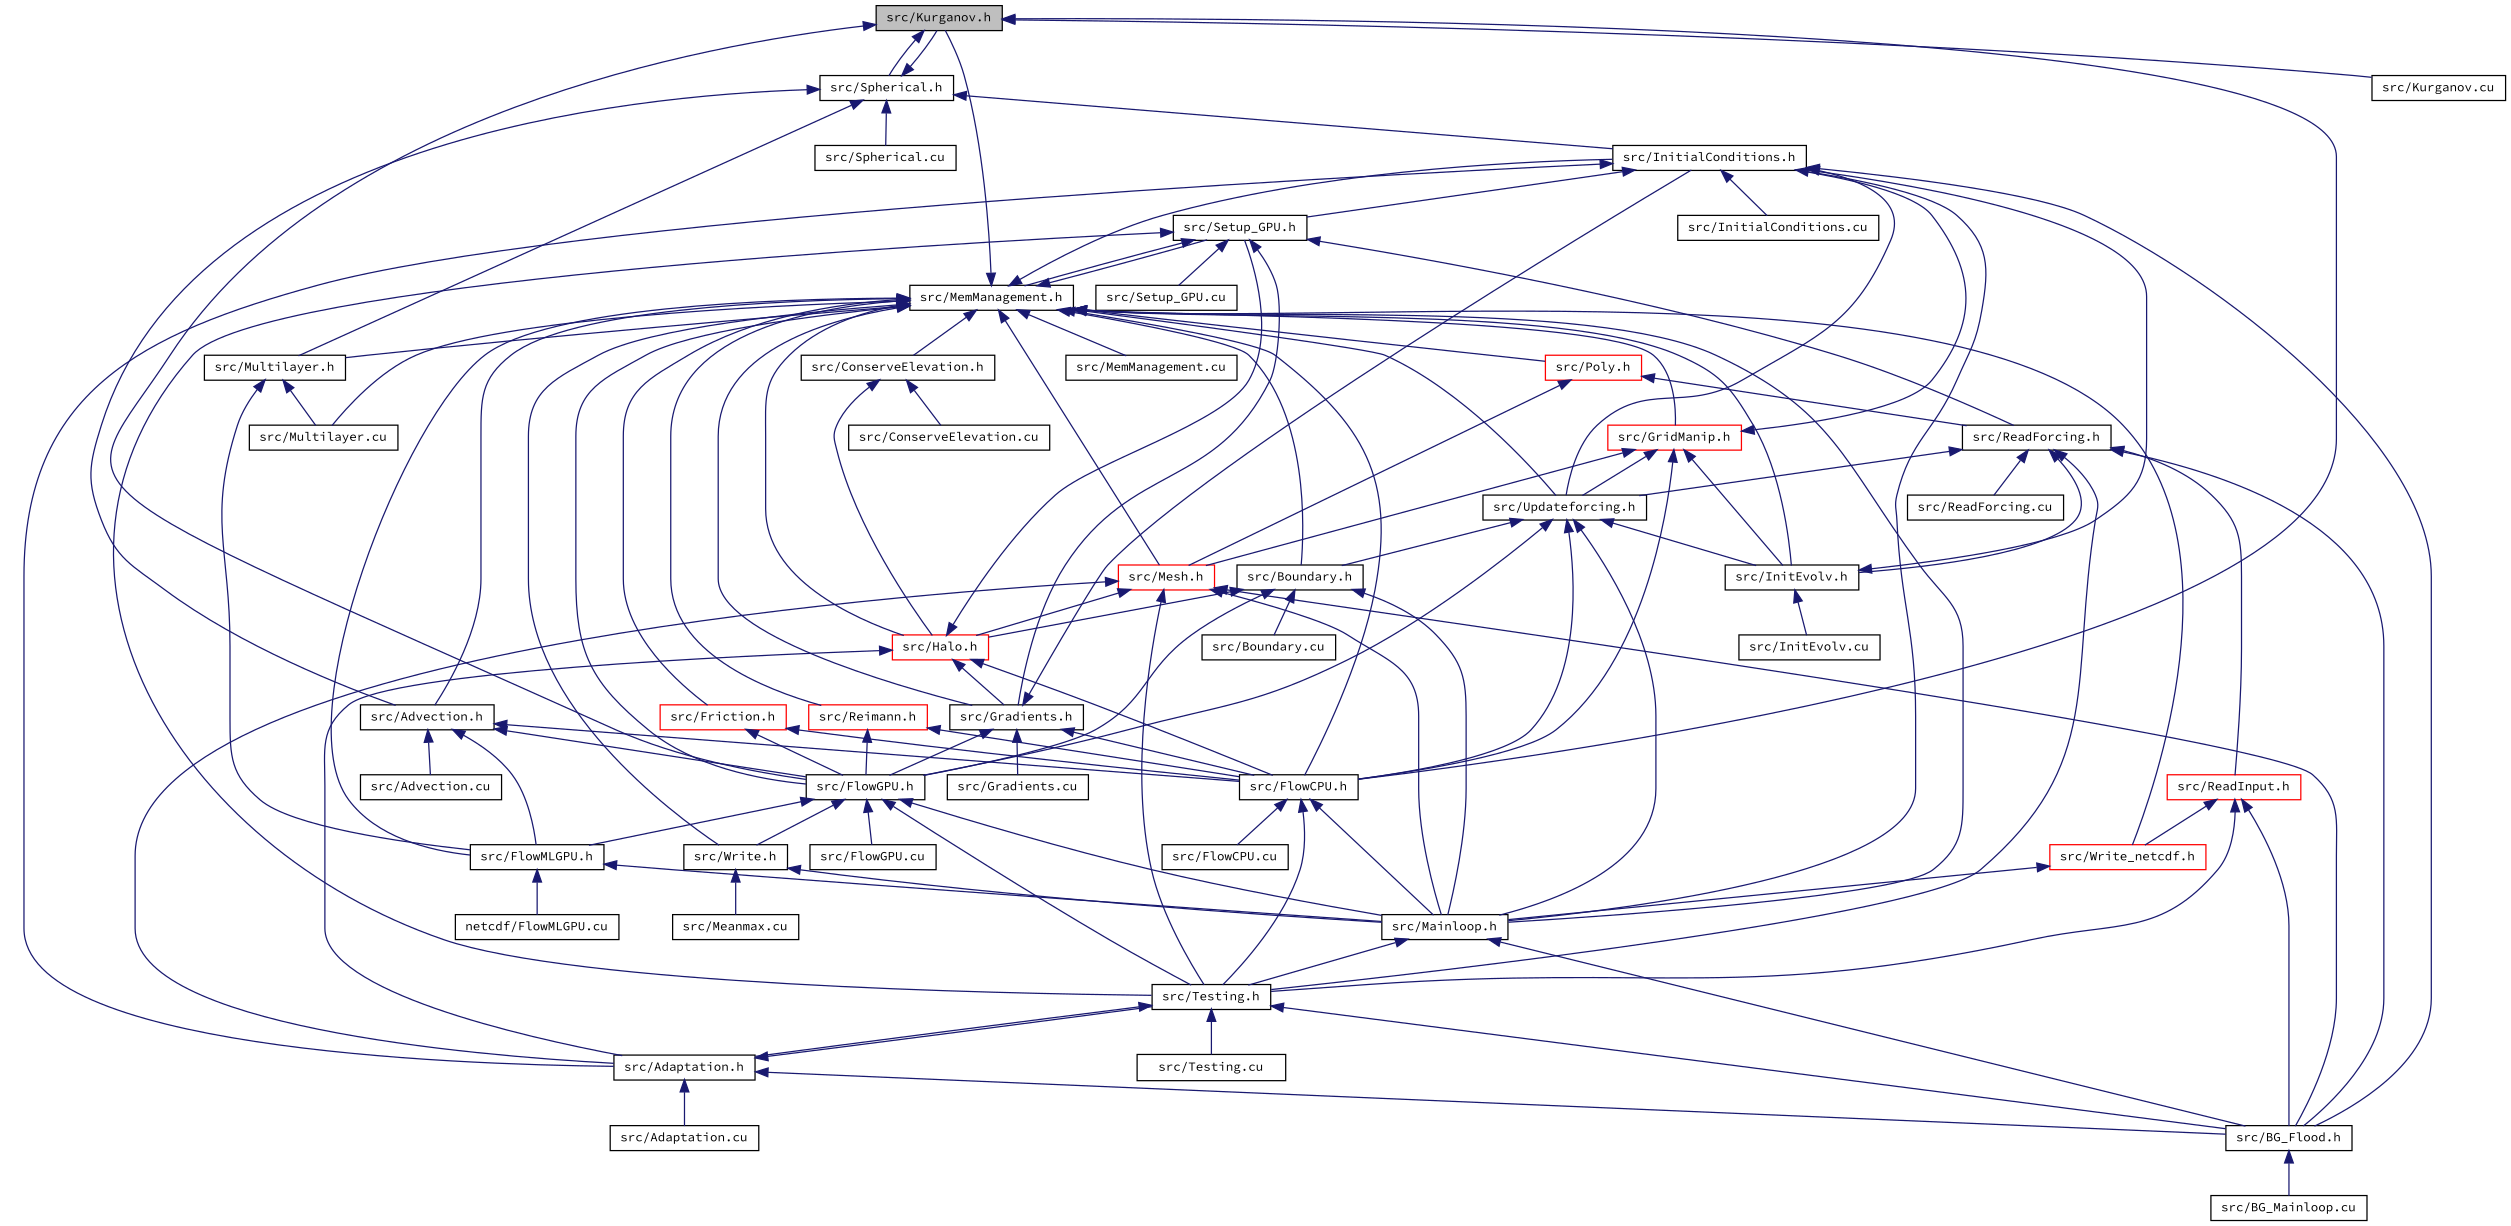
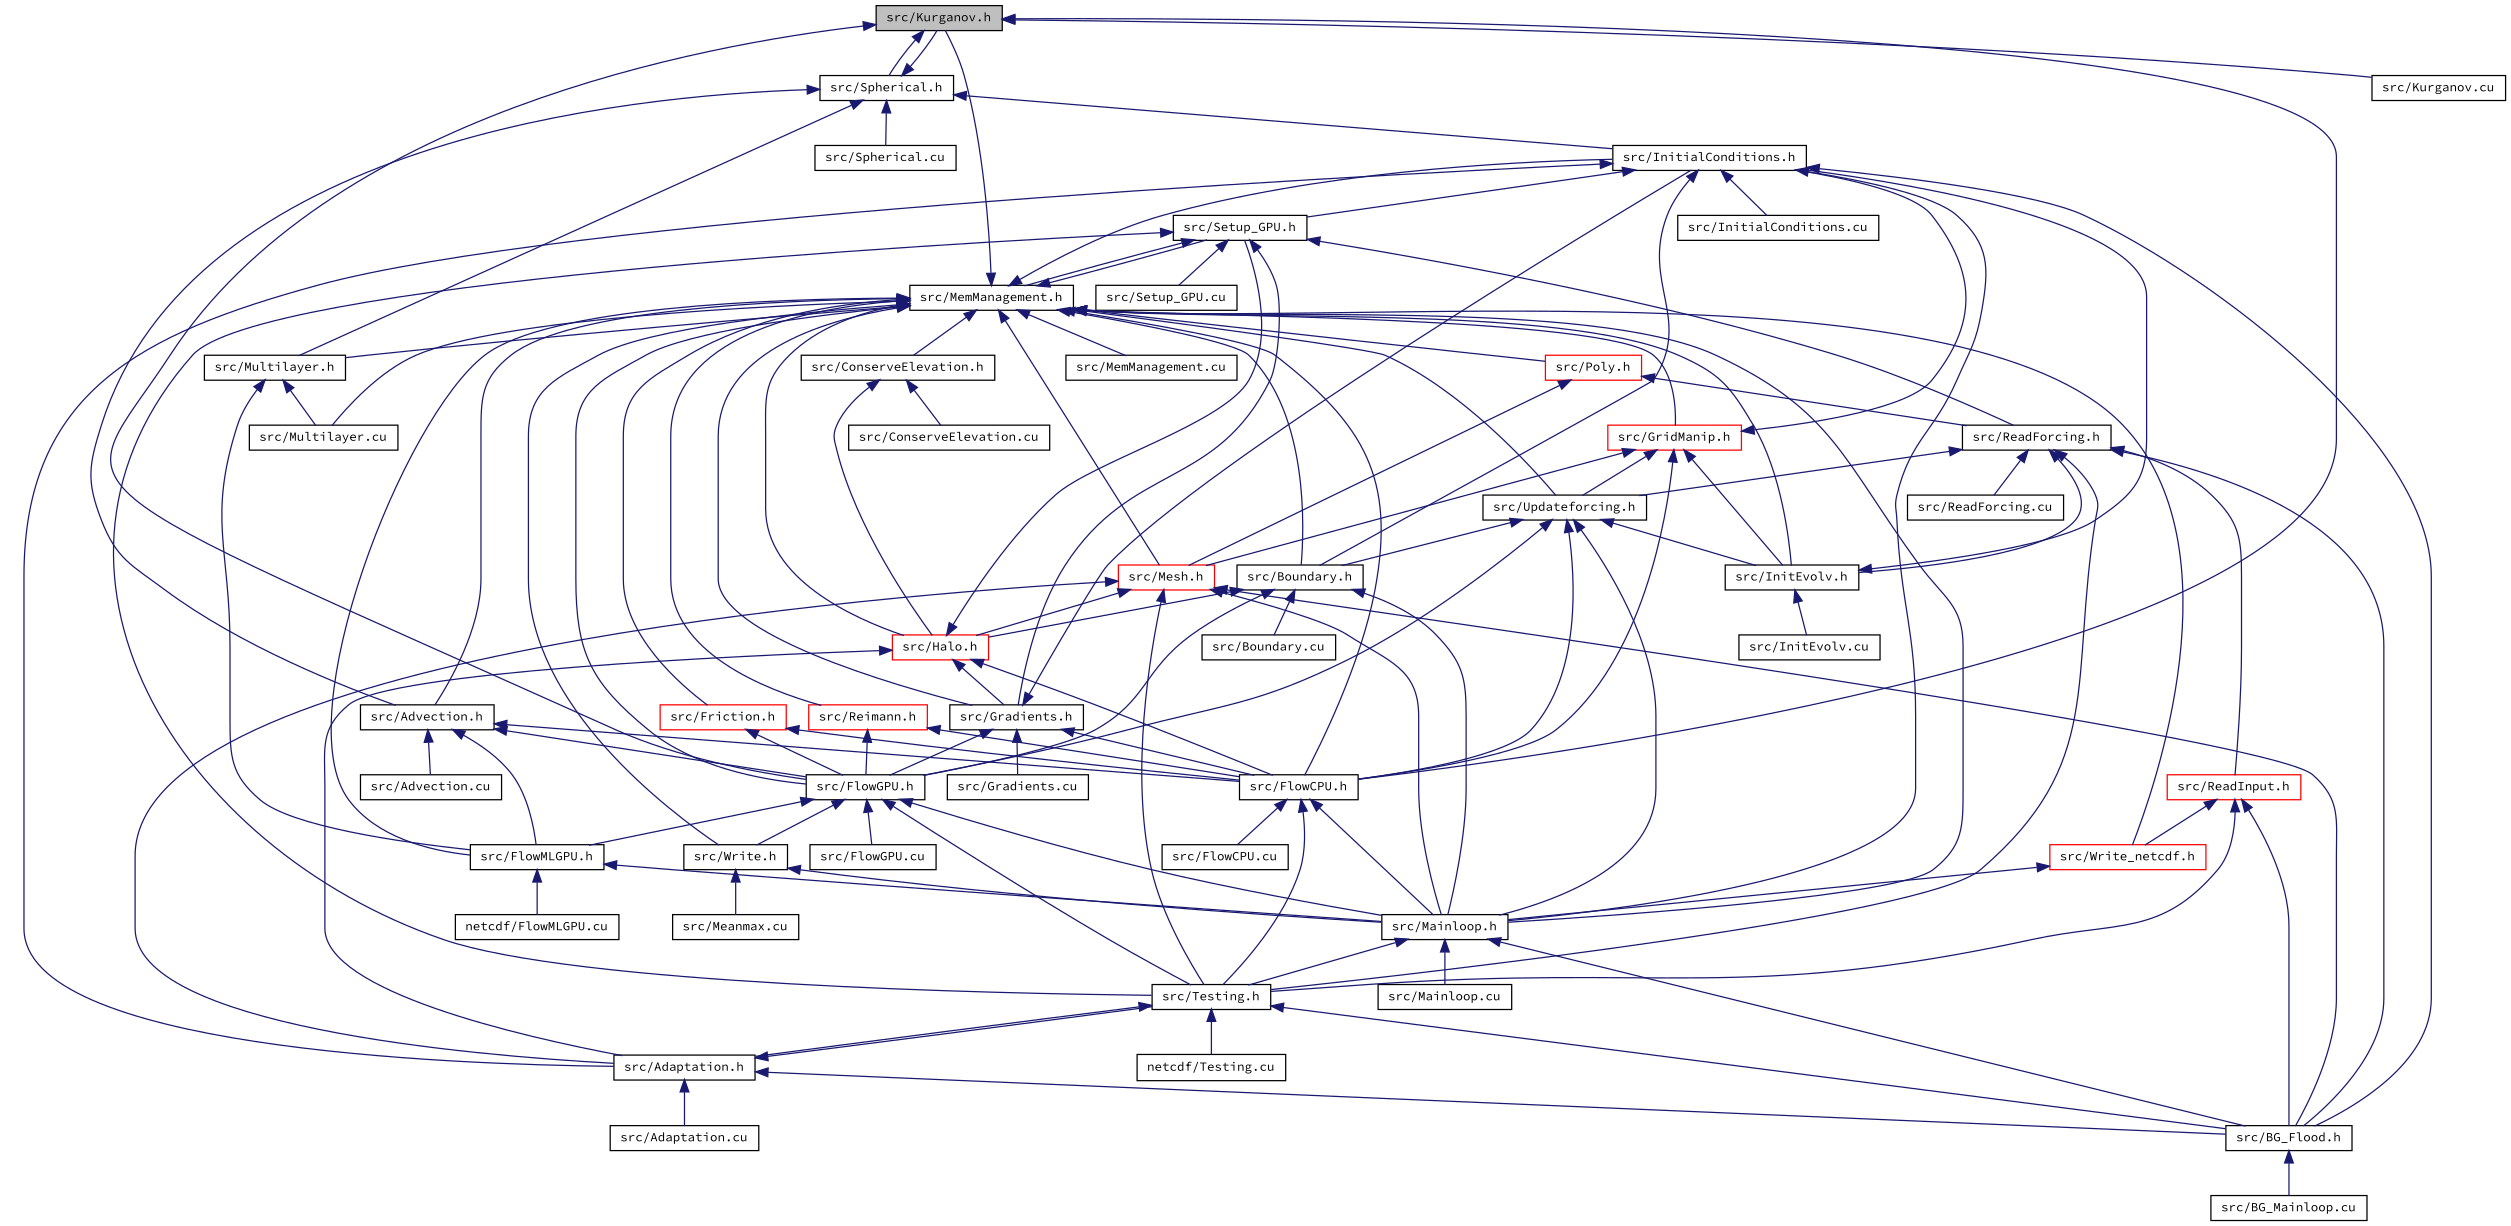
edge "src/Updateforcing.h" -> "src/InitialConditions.h": now "src/Boundary.h" -> "src/InitialConditions.h"
node "src/Mainloop.cu": added
node "src/Testing.cu": label "src/Testing.cu" -> "netcdf/Testing.cu"
